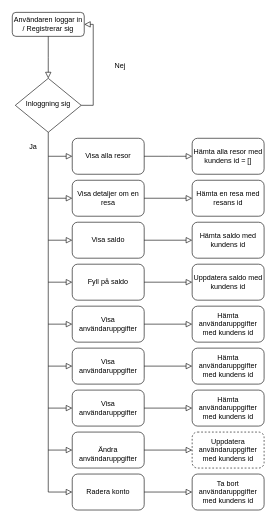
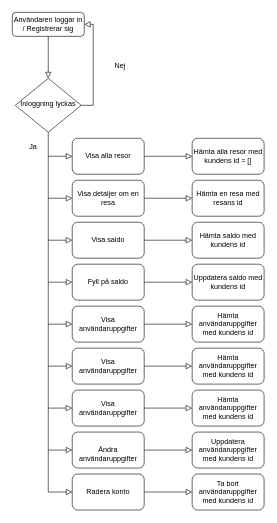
node "Inloggning sig": label "Inloggning sig" -> "Inloggning lyckas"
node "Uppdatera användaruppgifter med kundens id": style dashed -> solid
